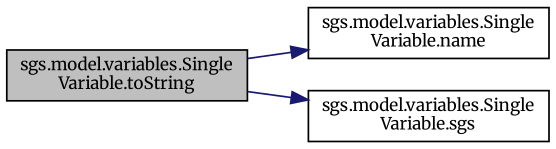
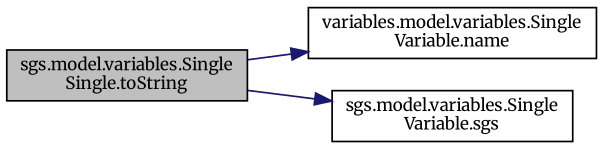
node "sgs.model.variables.Single Variable.name": label "sgs.model.variables.Single Variable.name" -> "variables.model.variables.Single Variable.name"
node "sgs.model.variables.Single Variable.toString": label "sgs.model.variables.Single Variable.toString" -> "sgs.model.variables.Single Single.toString"
